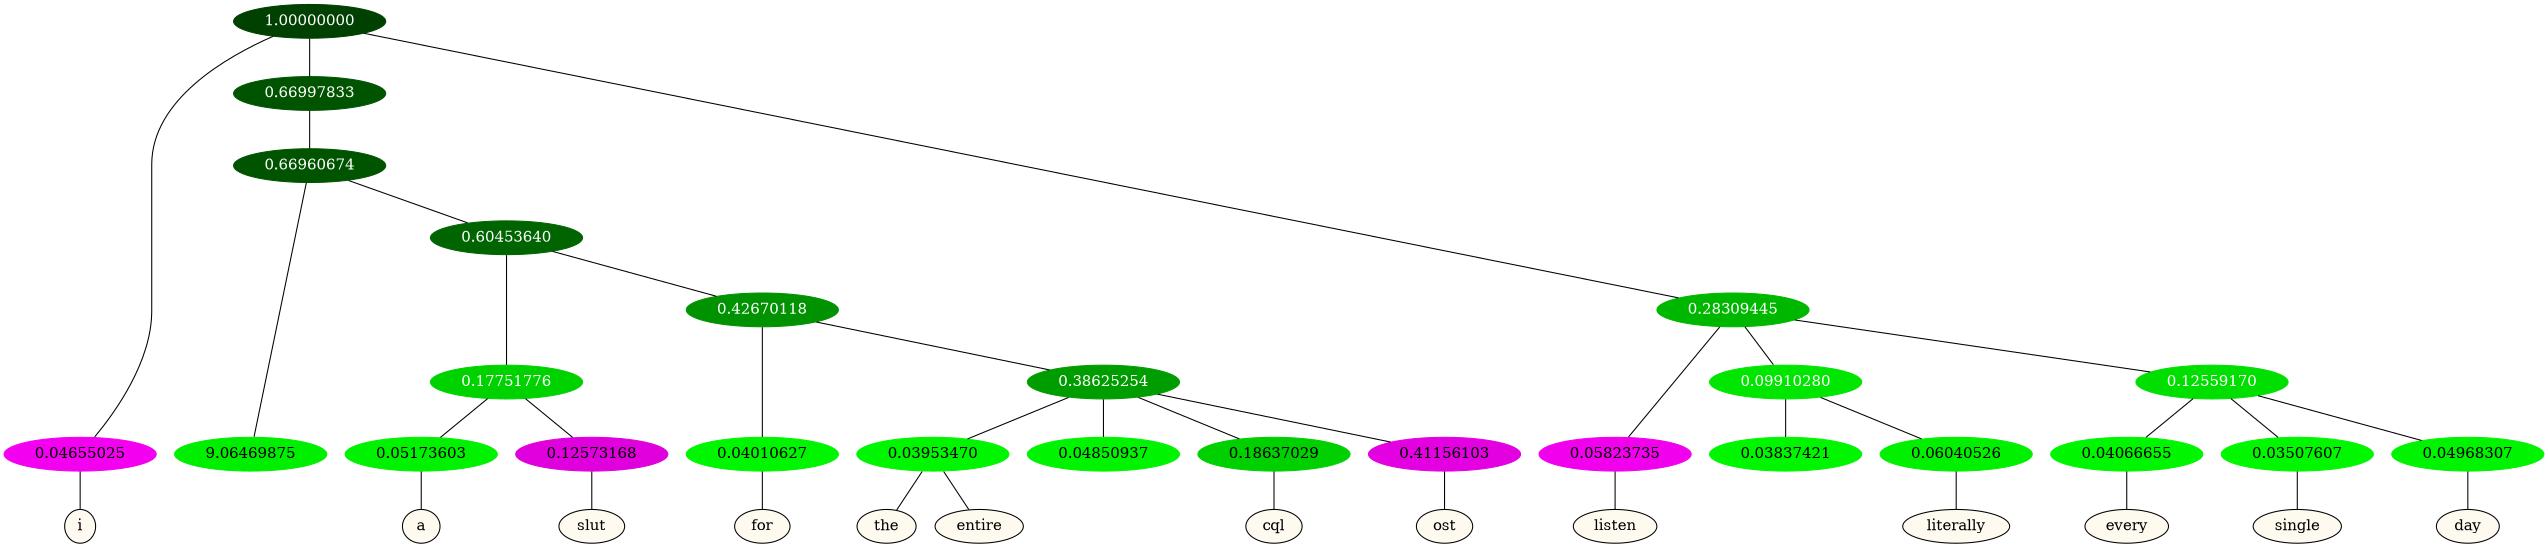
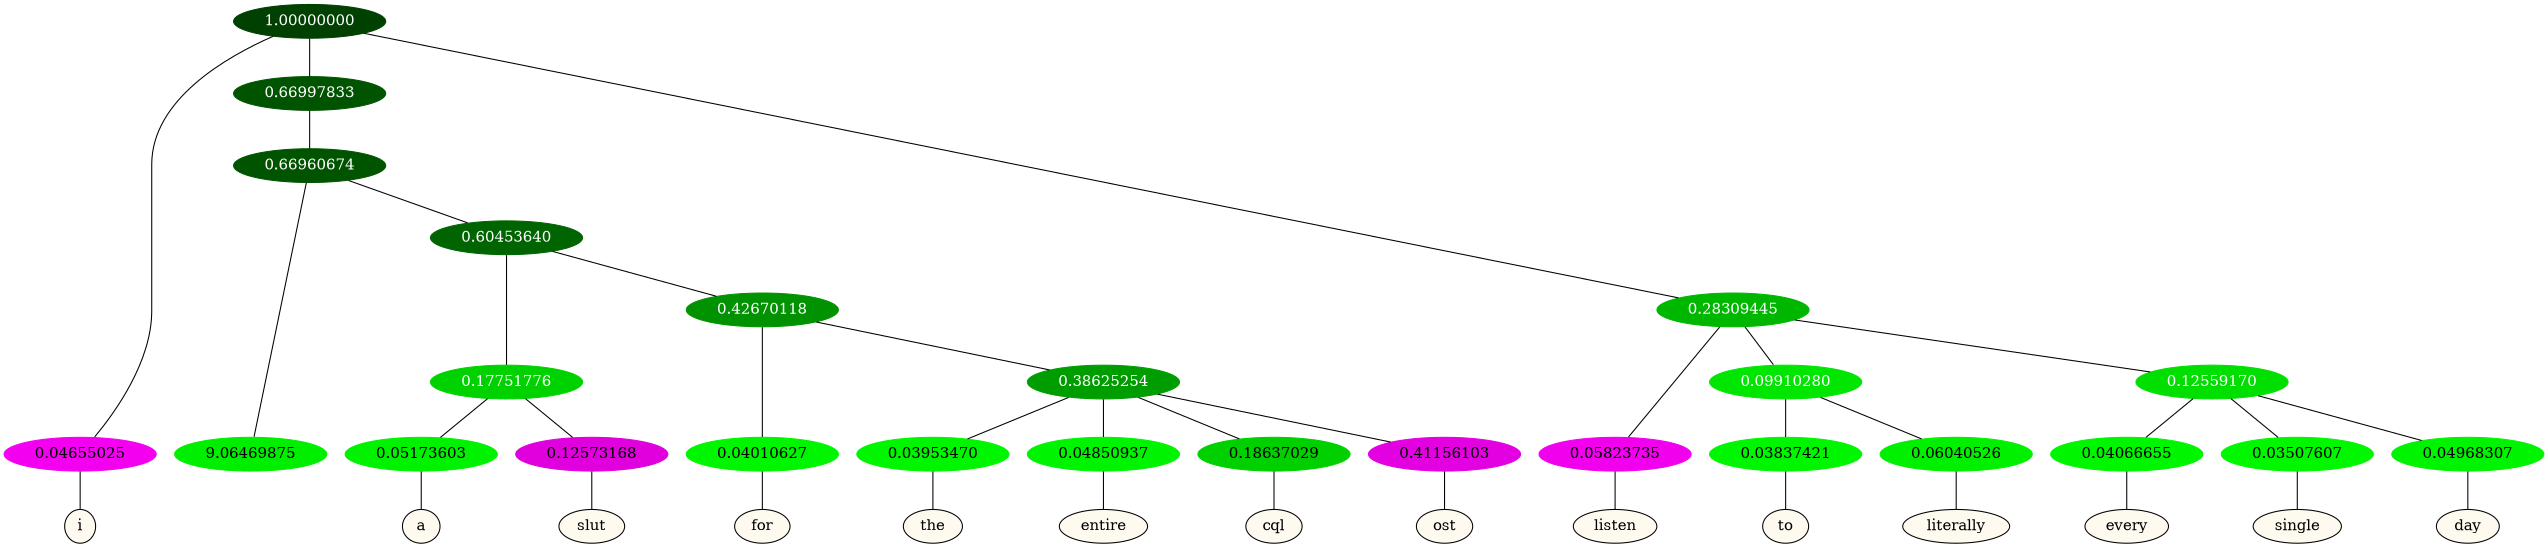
edge "0.03953470" -- "entire": now "0.04850937" -- "entire"
node "to": added
